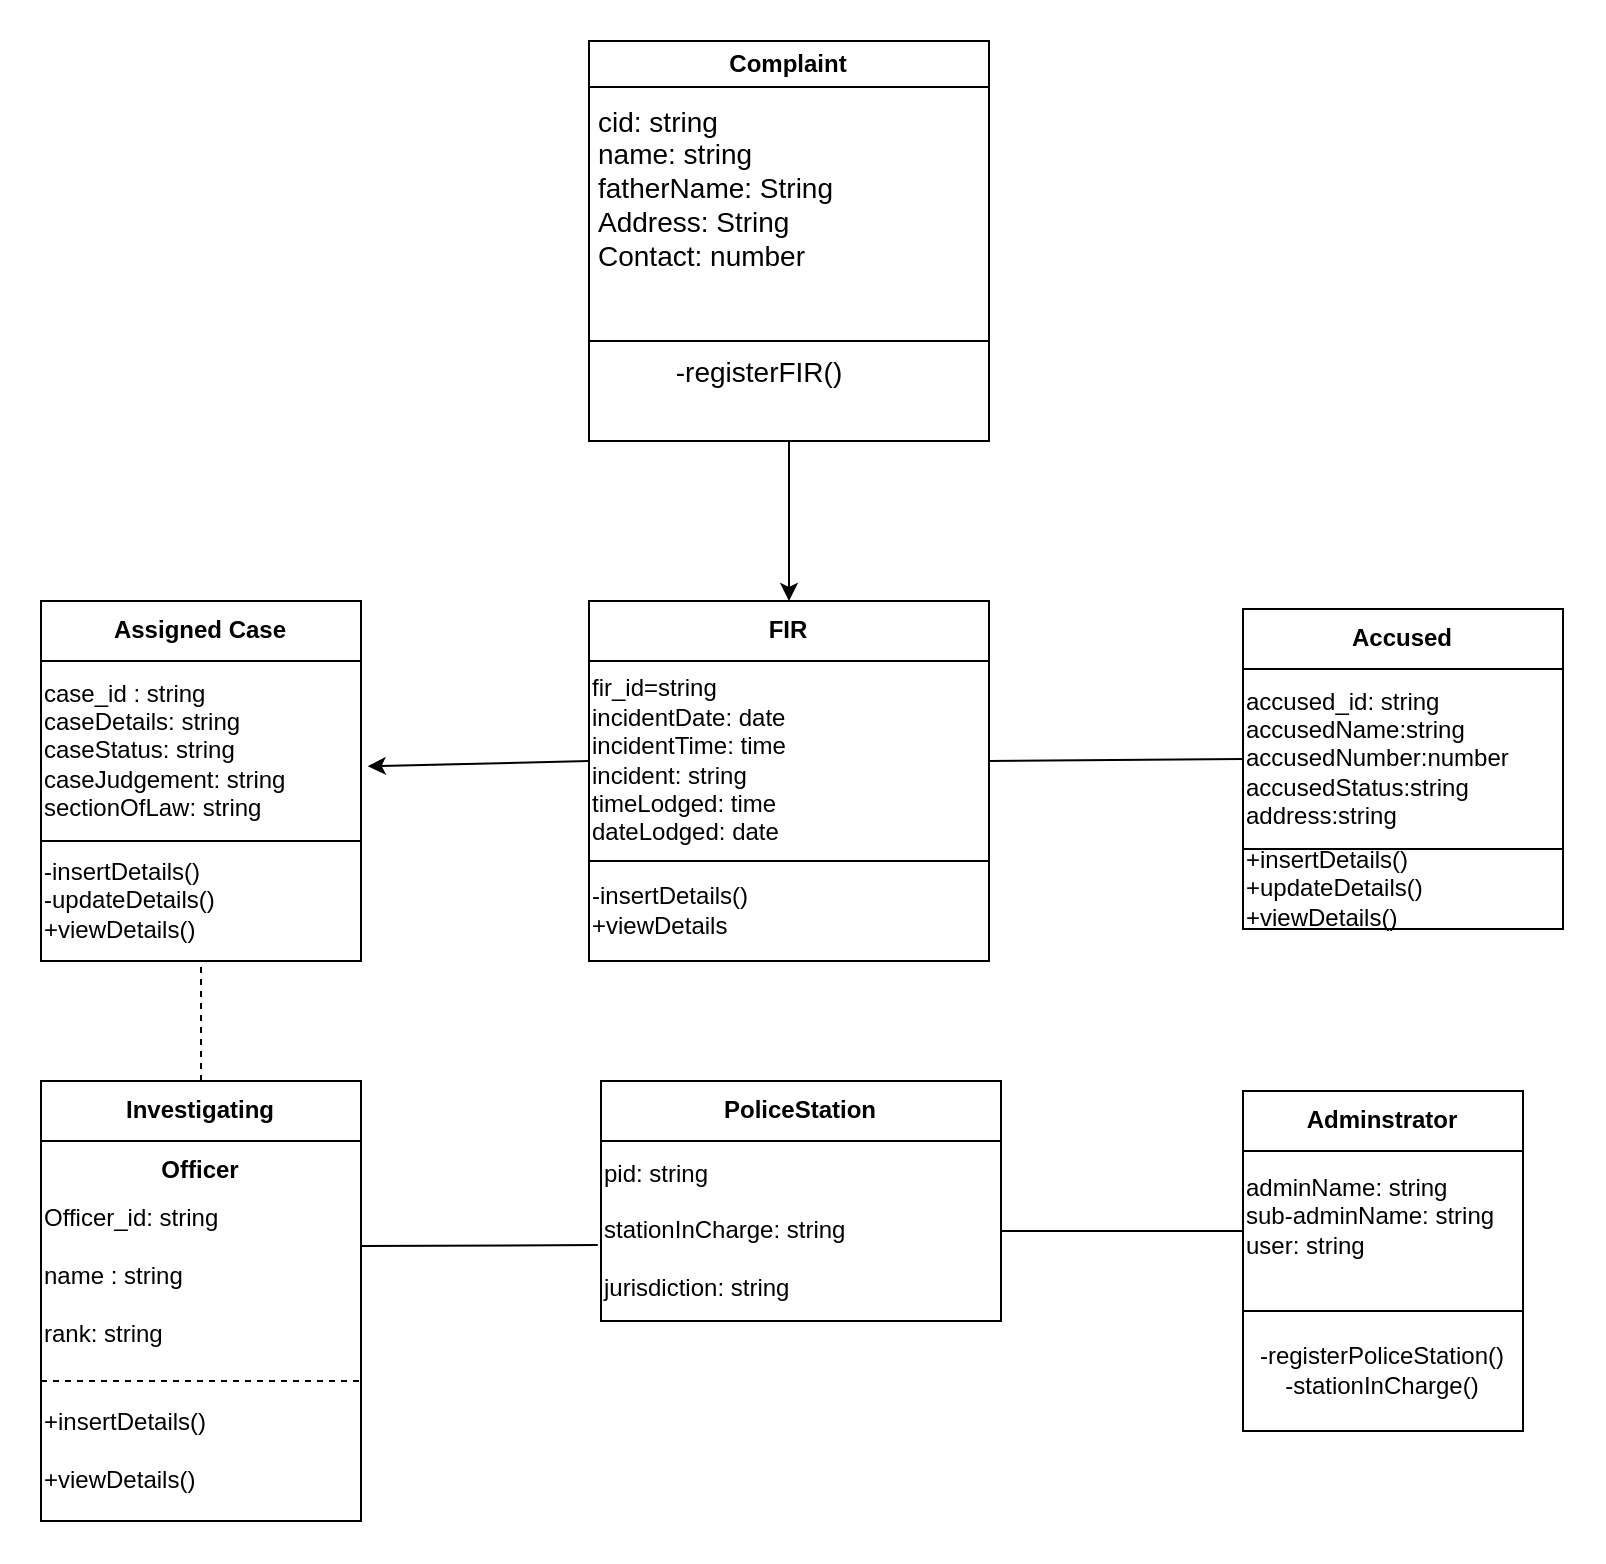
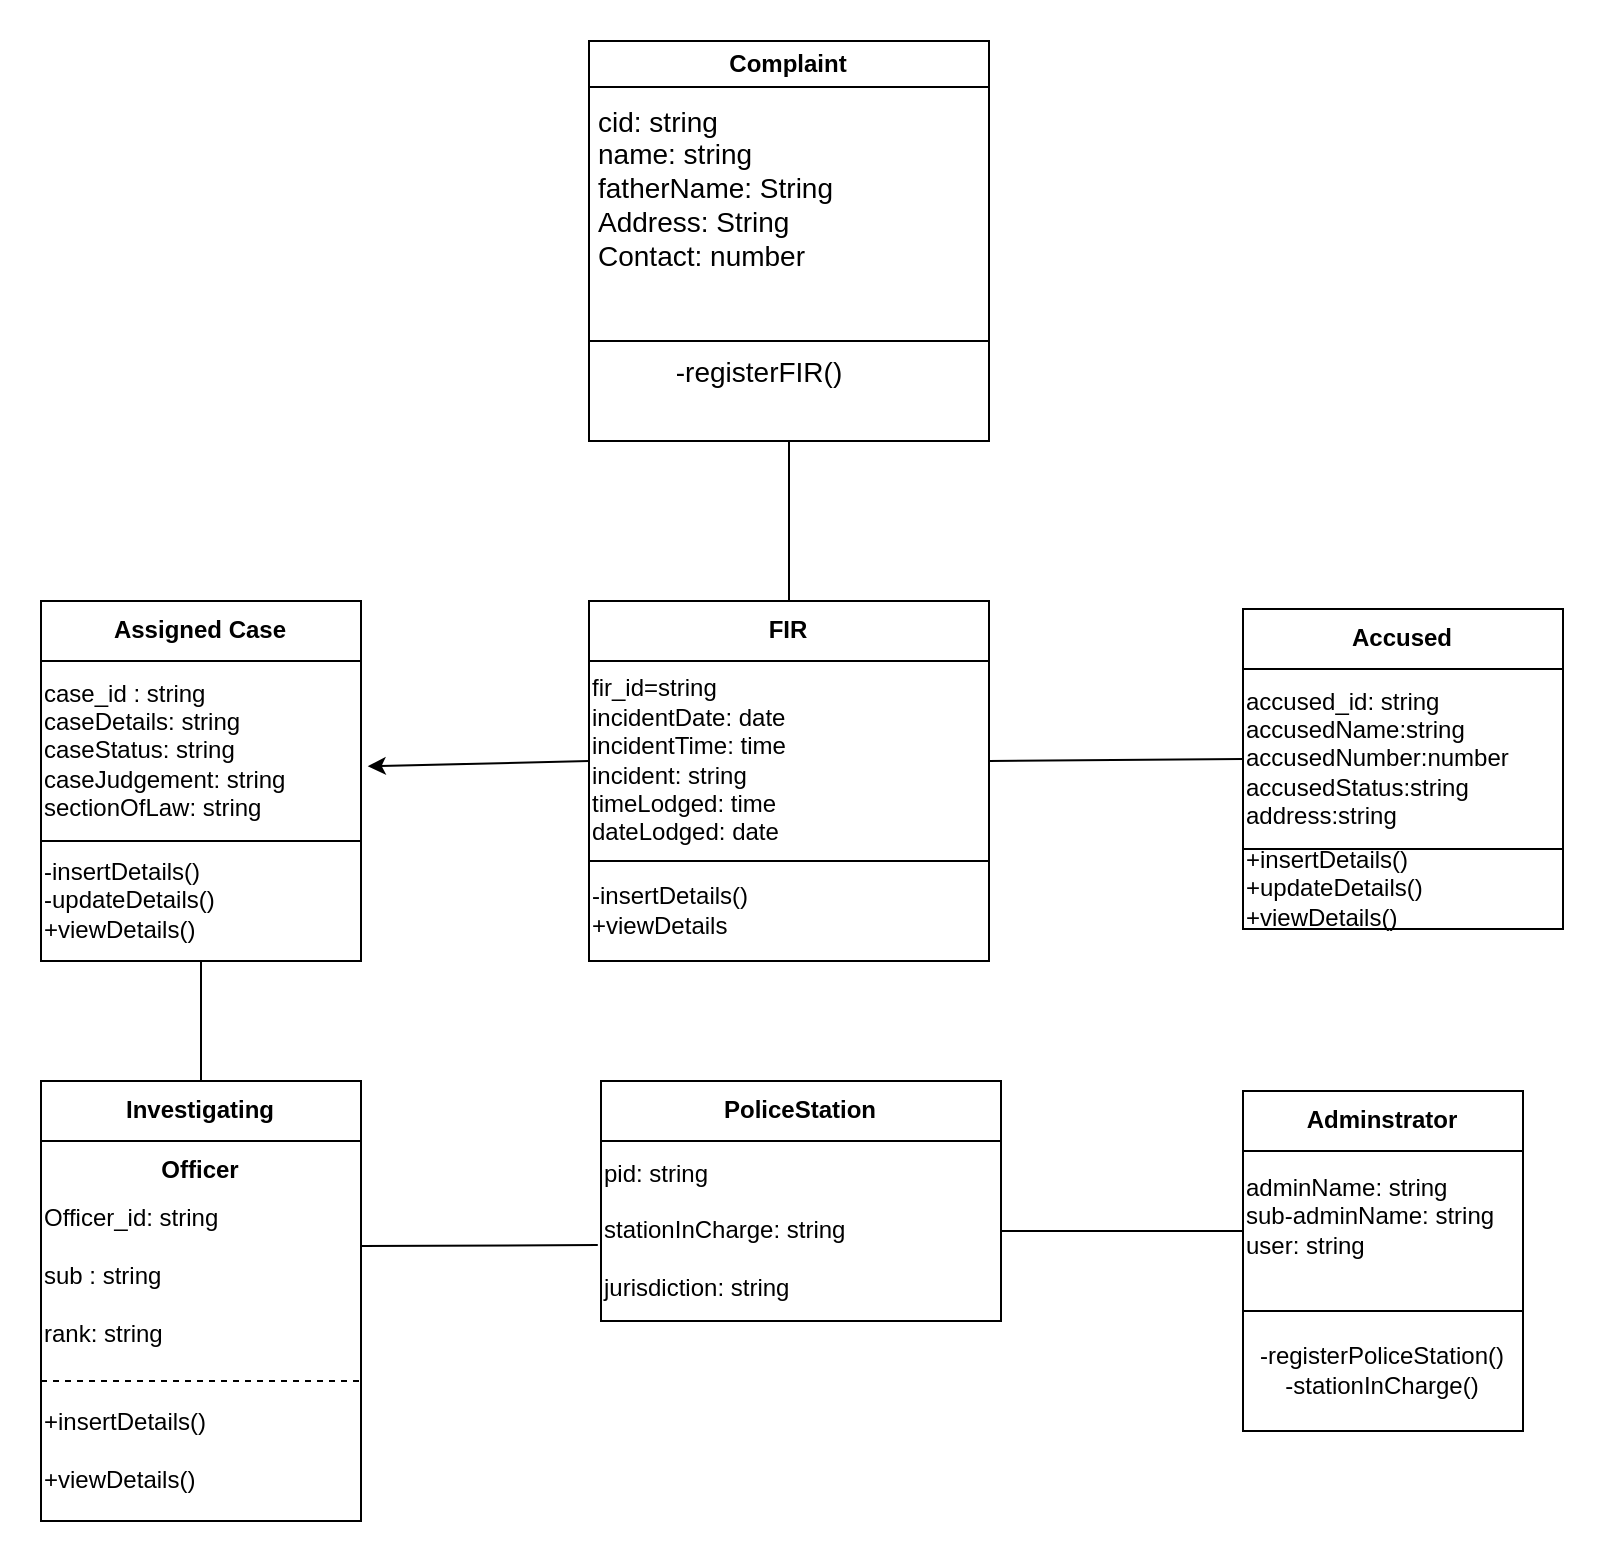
edge "Complaint" -> "FIR": arrowhead classic -> none
edge "-insertDetails() -updateDetails() +viewDetails()" -- "Investigating": style dashed -> solid
node "Officer_id: string name : string rank: string": label "Officer_id: string name : string rank: string" -> "Officer_id: string sub : string rank: string"
